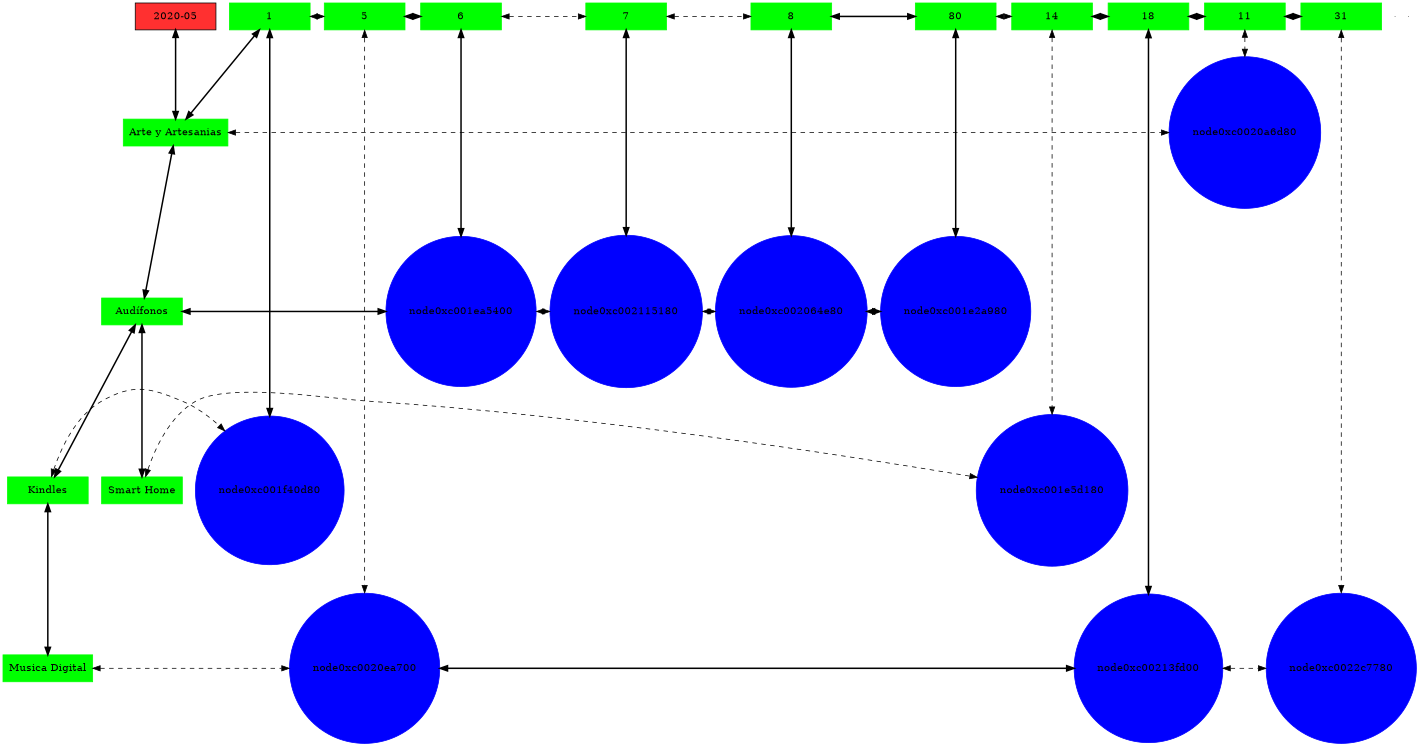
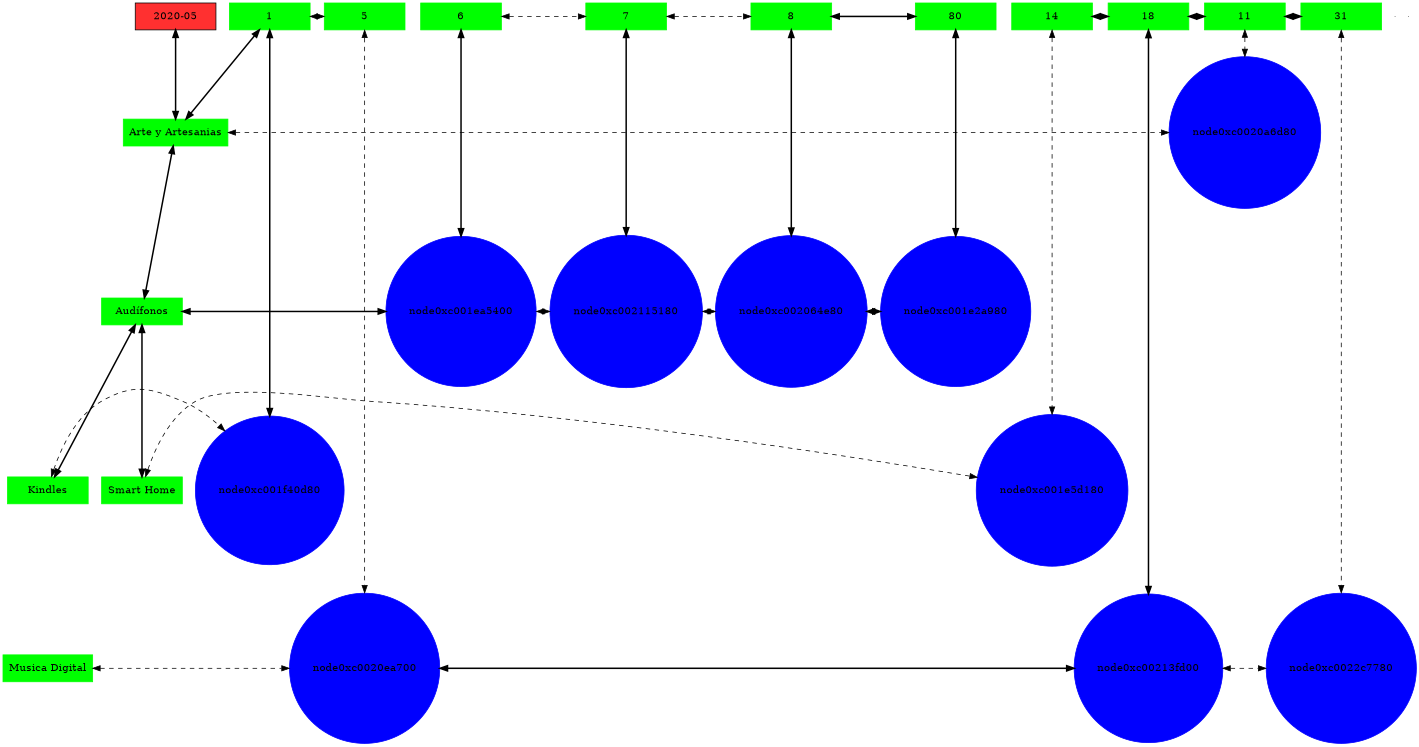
edge "5" -- "6": removed
edge "80" -- "14": removed
edge "Kindles" -- "Musica Digital": removed
